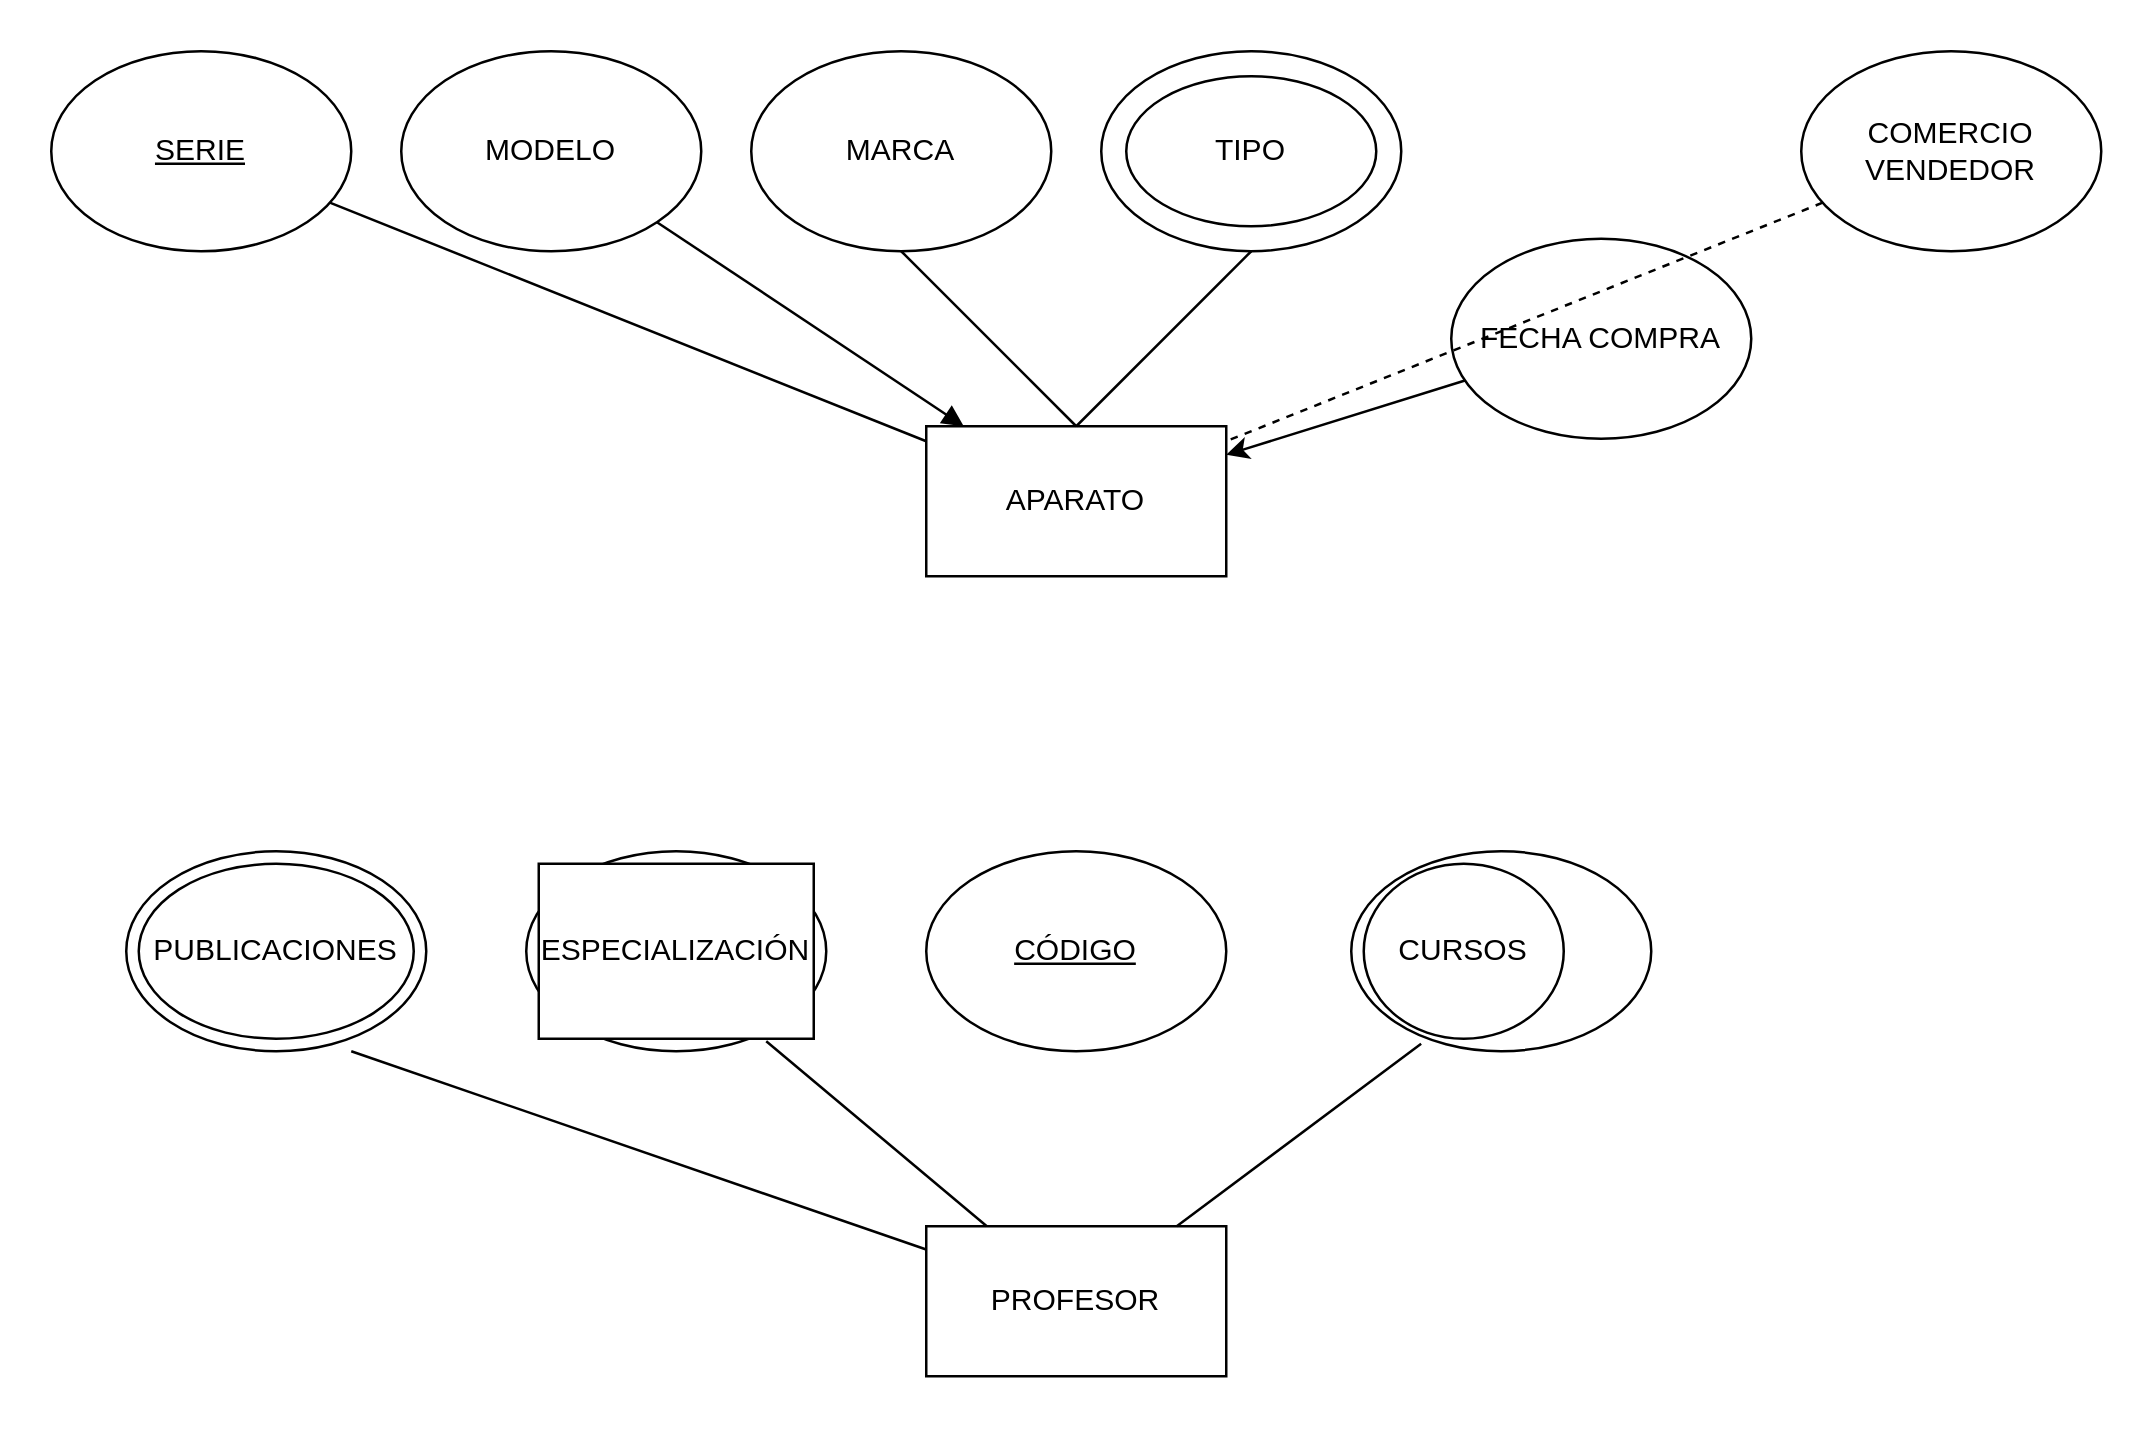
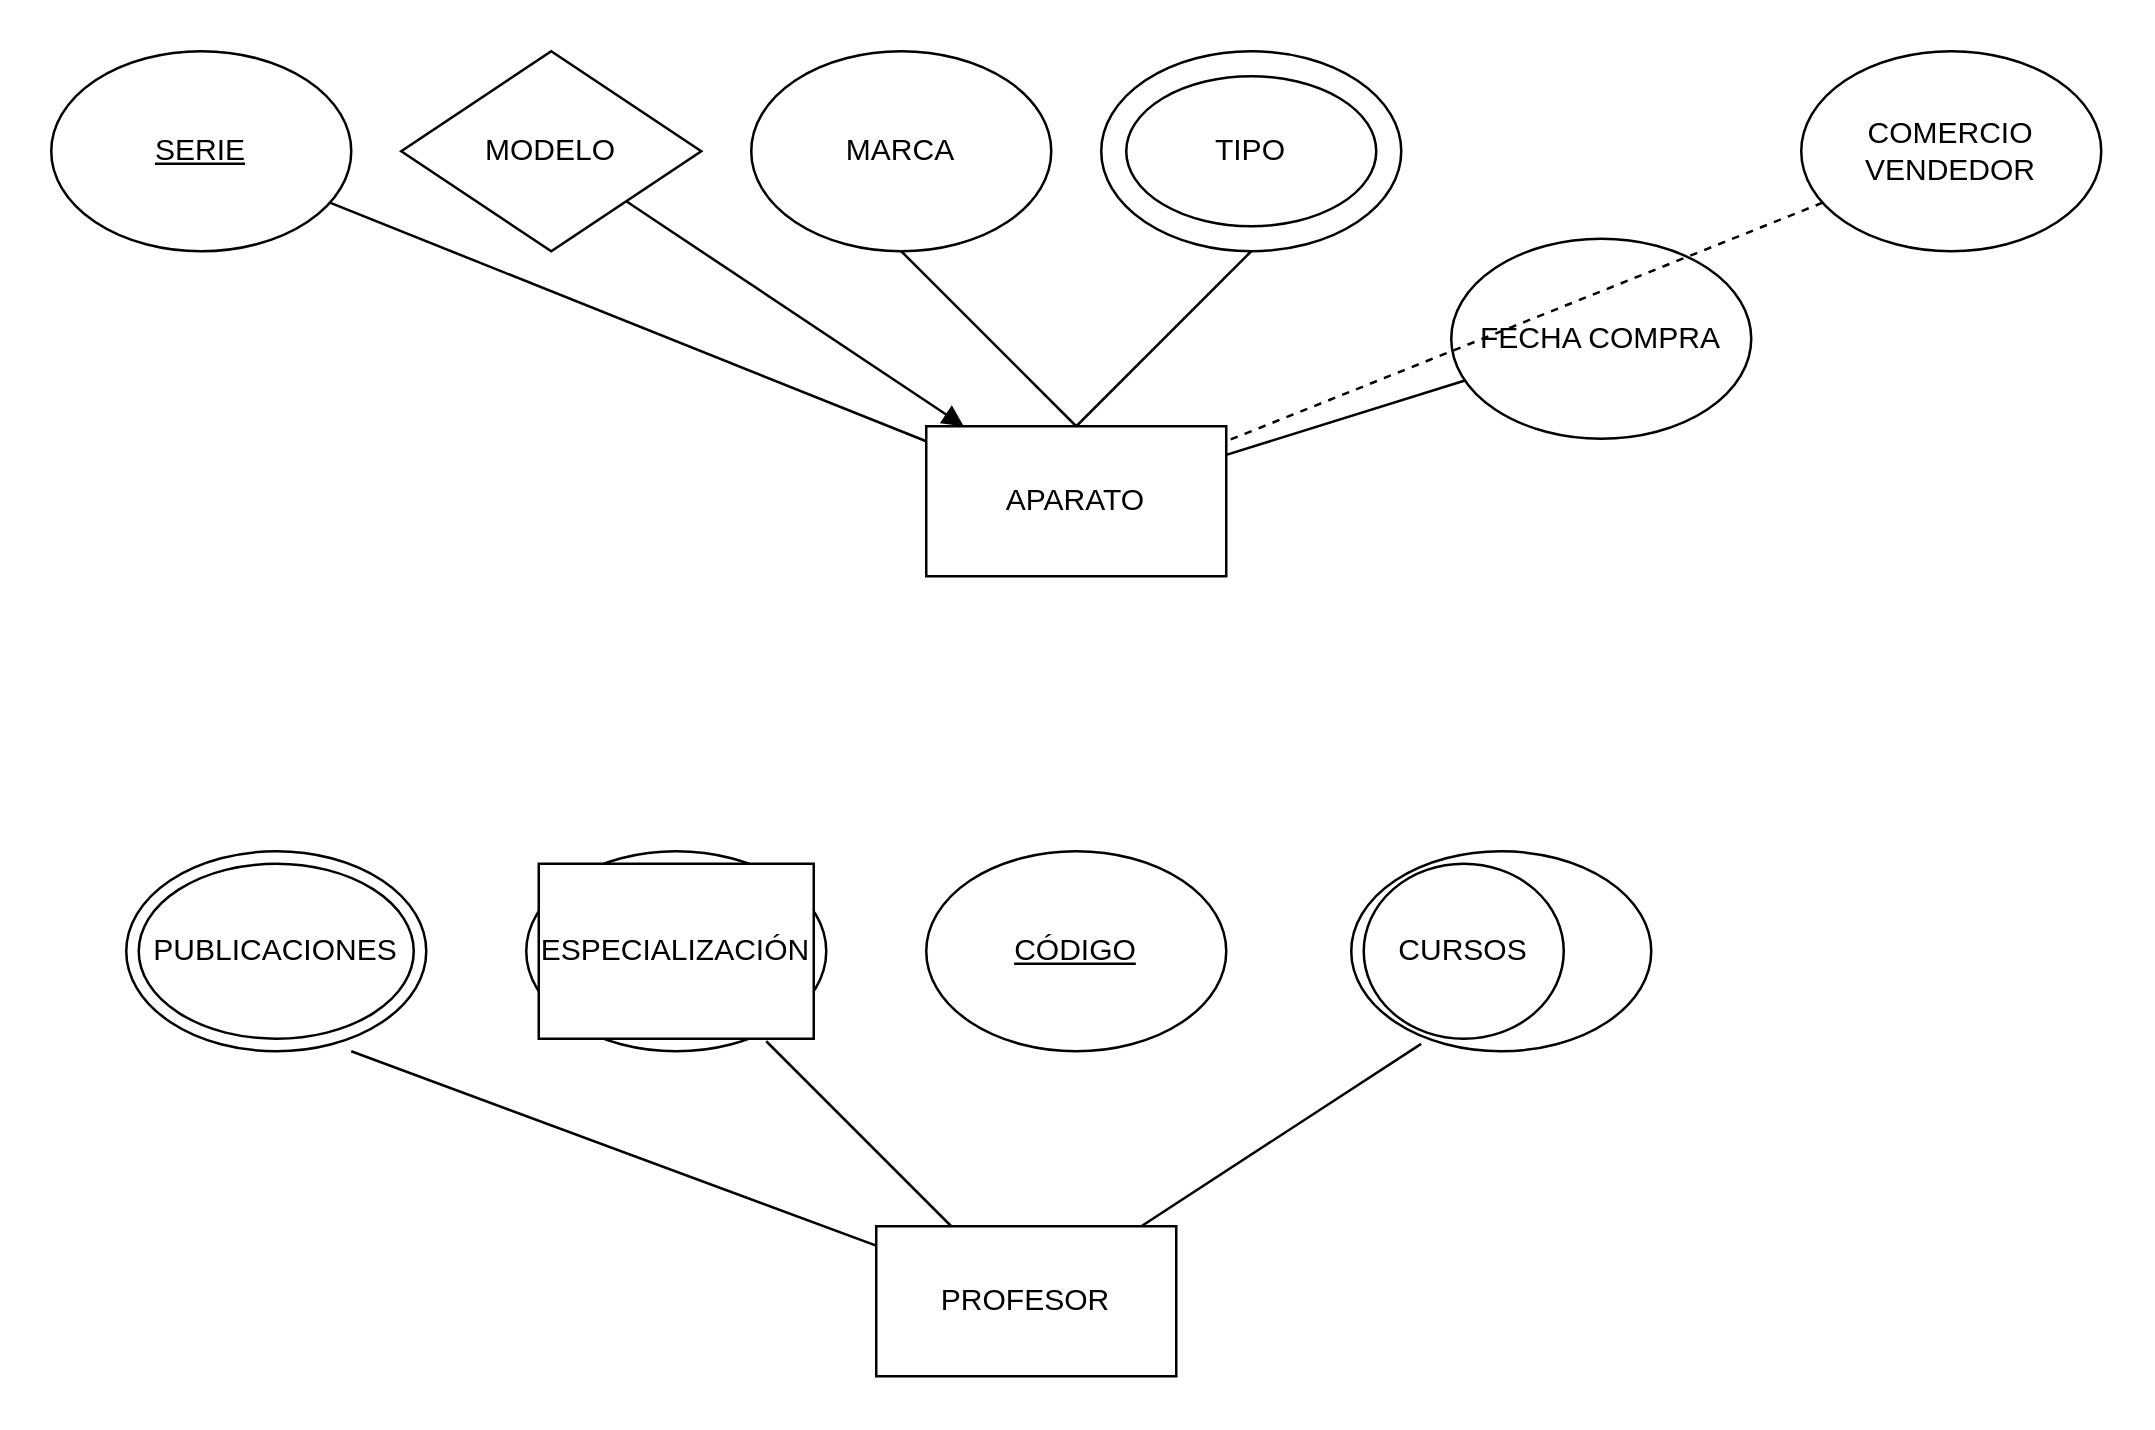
node "MODELO": shape ellipse -> diamond
edge "FECHA COMPRA" -> "APARATO": arrowhead classic -> none
node "PROFESOR": moved (1076, 1301) -> (1026, 1301)
